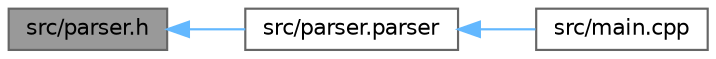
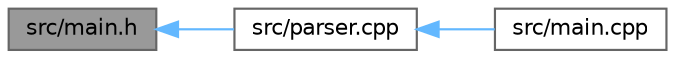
node "src/parser.h": label "src/parser.h" -> "src/main.h"
node "src/parser.parser": label "src/parser.parser" -> "src/parser.cpp"
